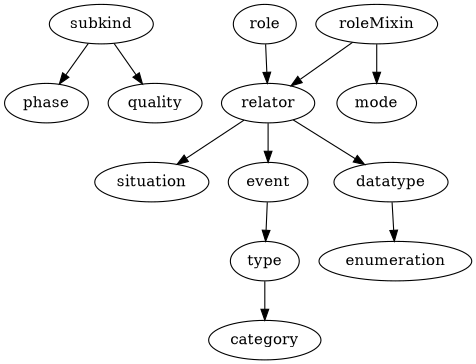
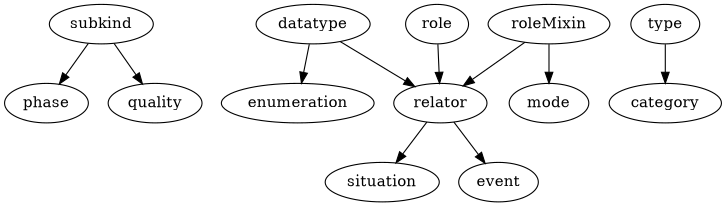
edge "relator" -> "datatype": reversed
edge "event" -> "type": removed
